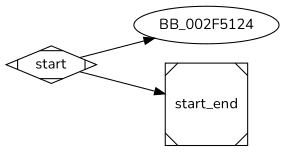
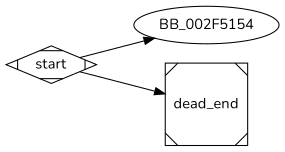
node "BB_002F5124": label "BB_002F5124" -> "BB_002F5154"
node "start_end": label "start_end" -> "dead_end"
